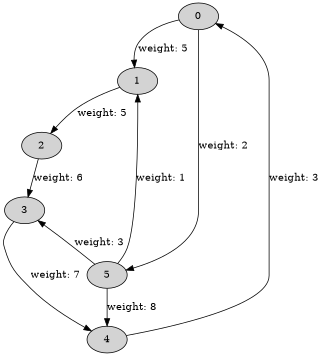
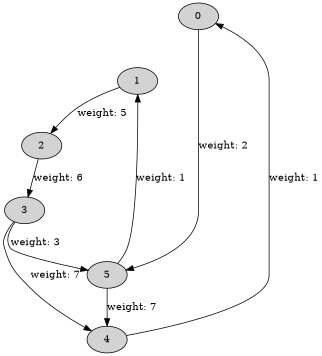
edge "0" -> "1": removed, label "weight: 5"
edge "4" -> "0": label "weight: 3" -> "weight: 1"
edge "5" -> "3": reversed
edge "5" -> "4": label "weight: 8" -> "weight: 7"
